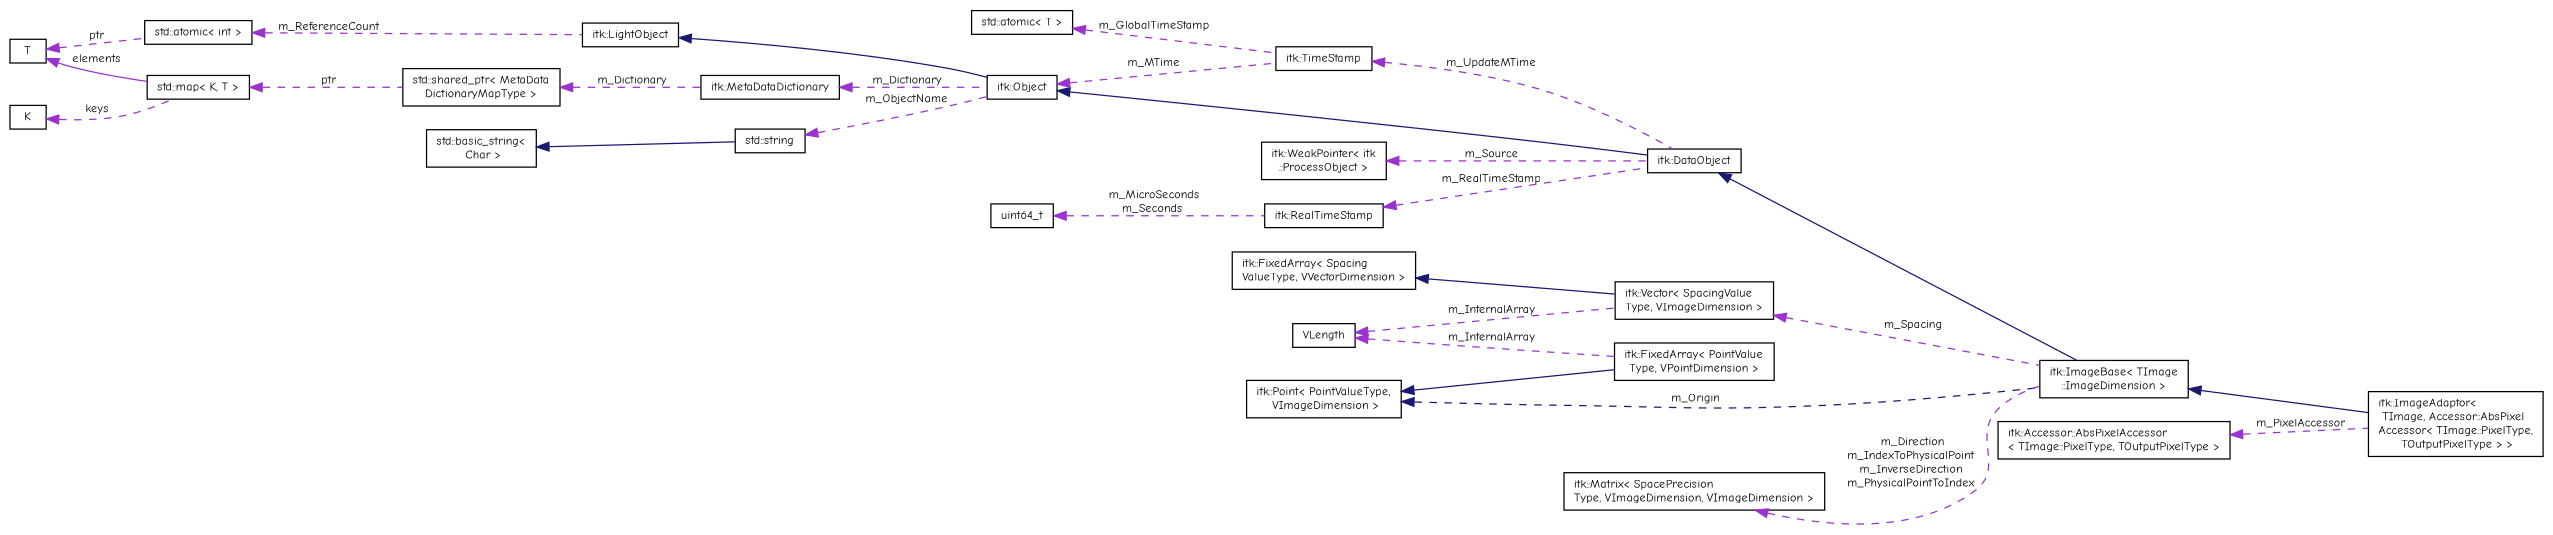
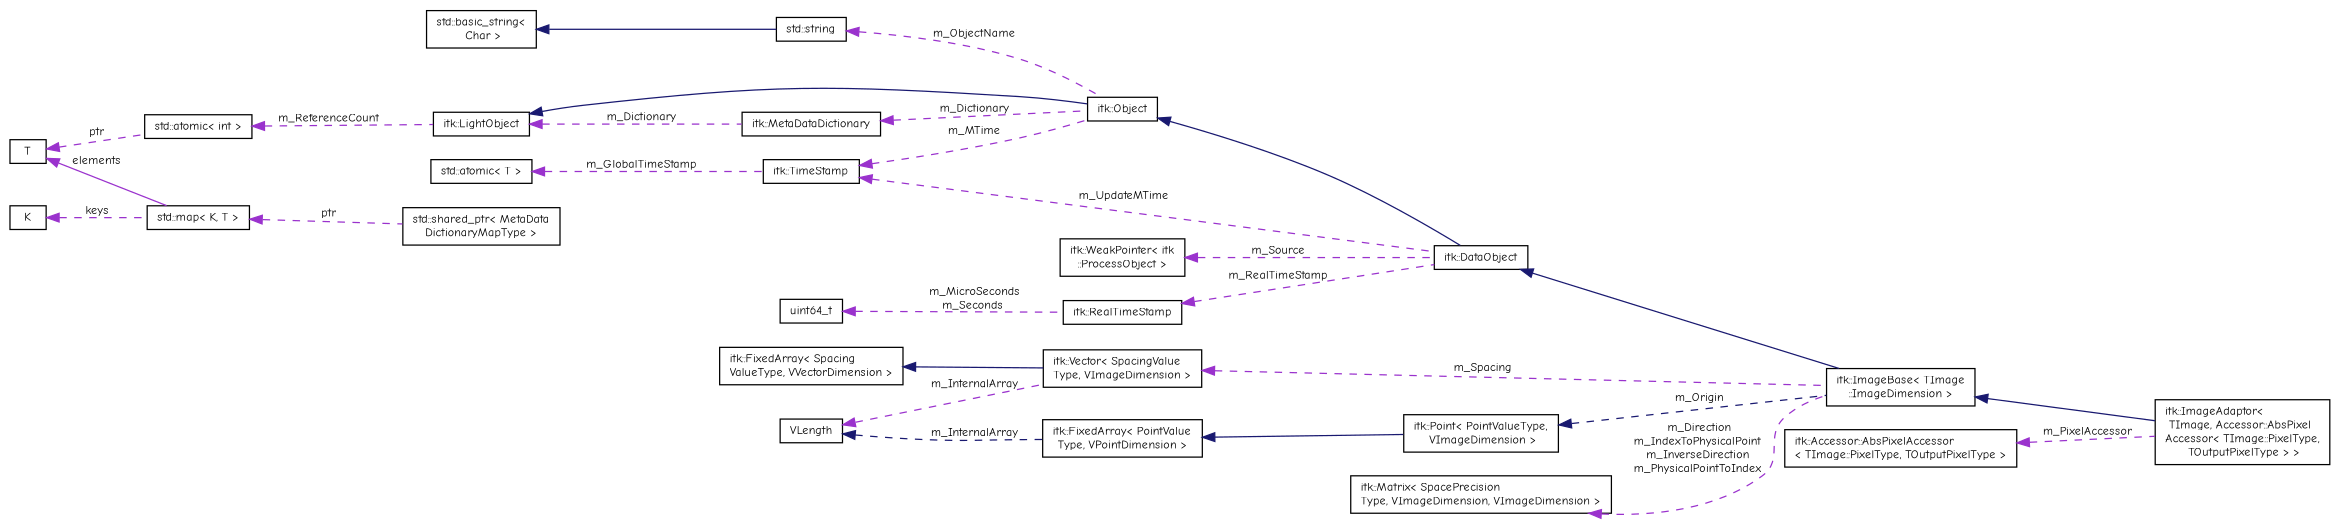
edge "itk::TimeStamp" -> "itk::Object": reversed
edge "itk::MetaDataDictionary" -> "std::shared_ptr< MetaData DictionaryMapType >": now "itk::MetaDataDictionary" -> "itk::LightObject"
edge "itk::FixedArray< PointValue Type, VPointDimension >" -> "VLength": color darkorchid3 -> midnightblue
edge "itk::FixedArray< PointValue Type, VPointDimension >" -> "itk::Point< PointValueType, VImageDimension >": reversed
